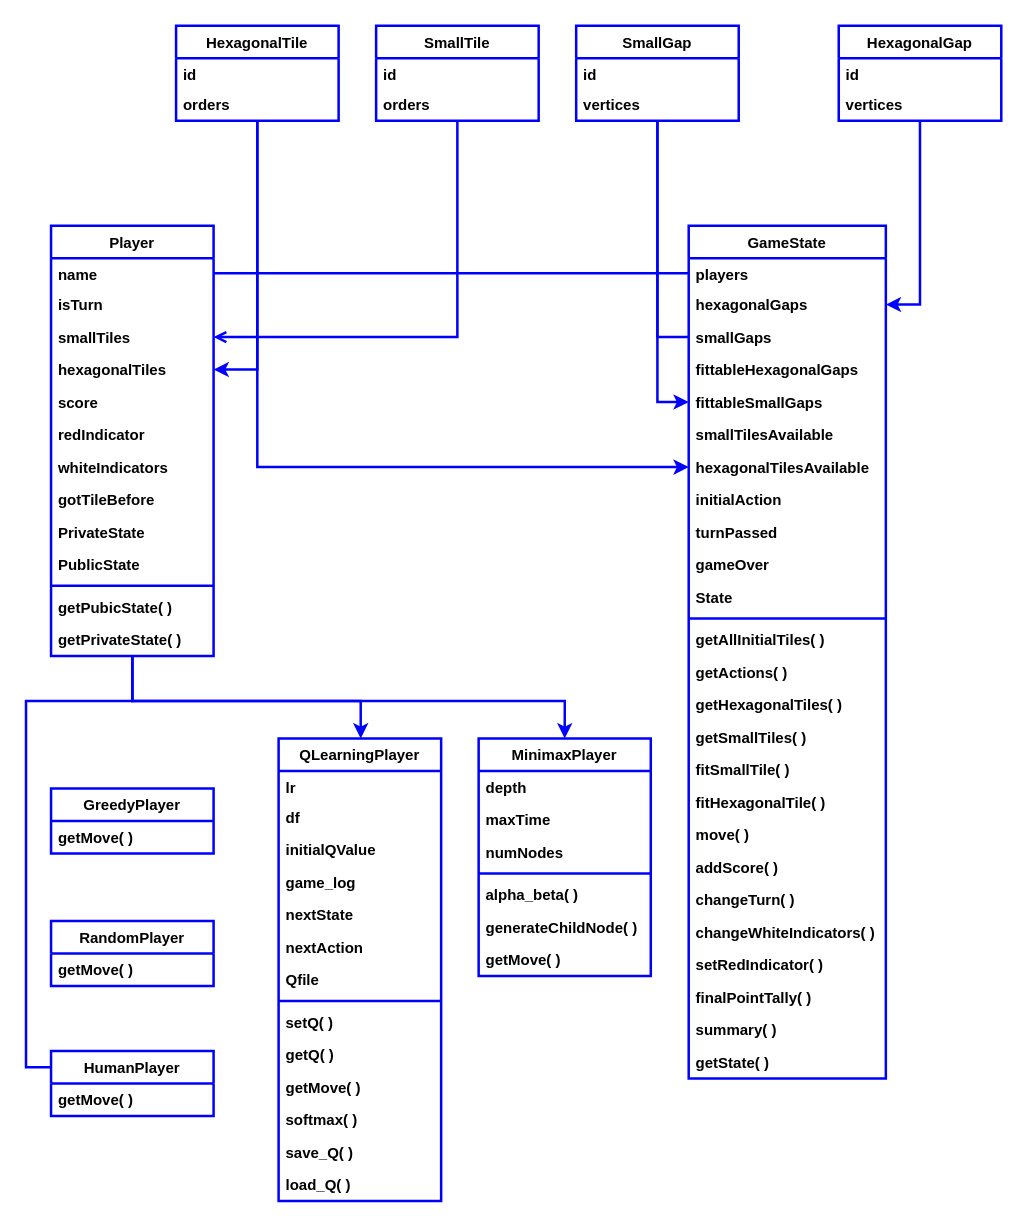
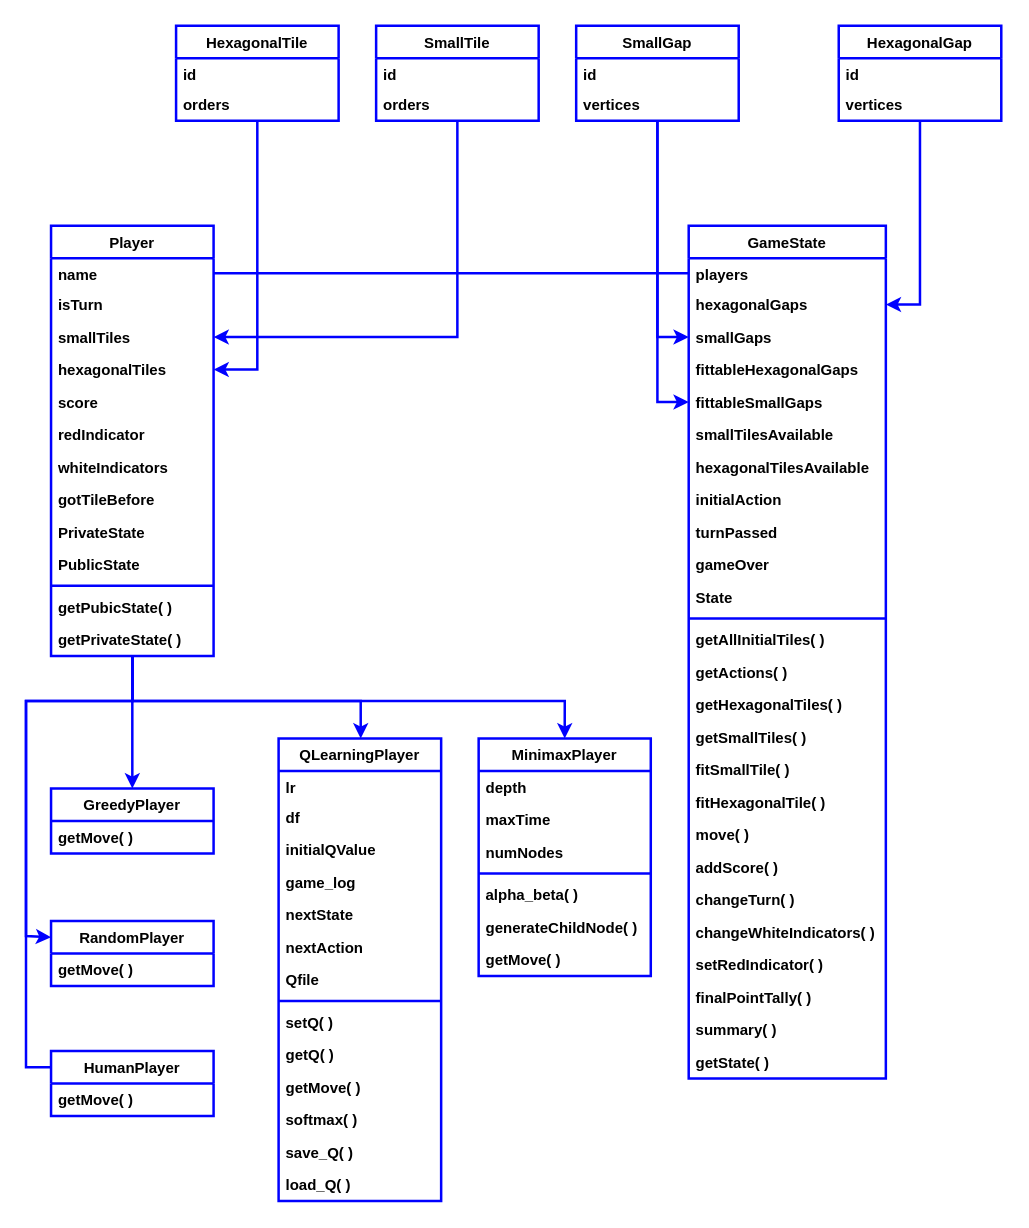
edge "SmallTile" -> "smallTiles": arrowhead open -> classic
edge "SmallGap" -- "smallGaps": arrowhead none -> classic
edge "HexagonalTile" -> "hexagonalTilesAvailable": removed
edge "Player" -> "GreedyPlayer": added
edge "Player" -> "RandomPlayer": added
